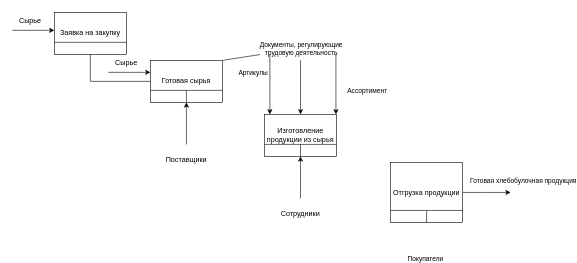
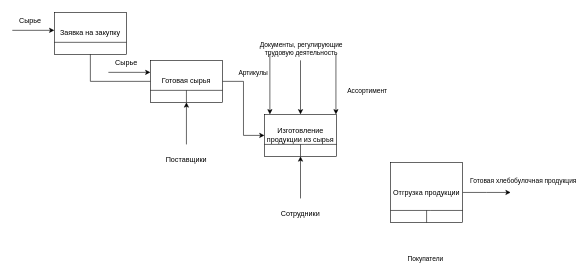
edge "Готовая сырья" -> "Документы, регулирующие трудовую деятельность": now "Готовая сырья" -> "Изготовление продукции из сырья"
